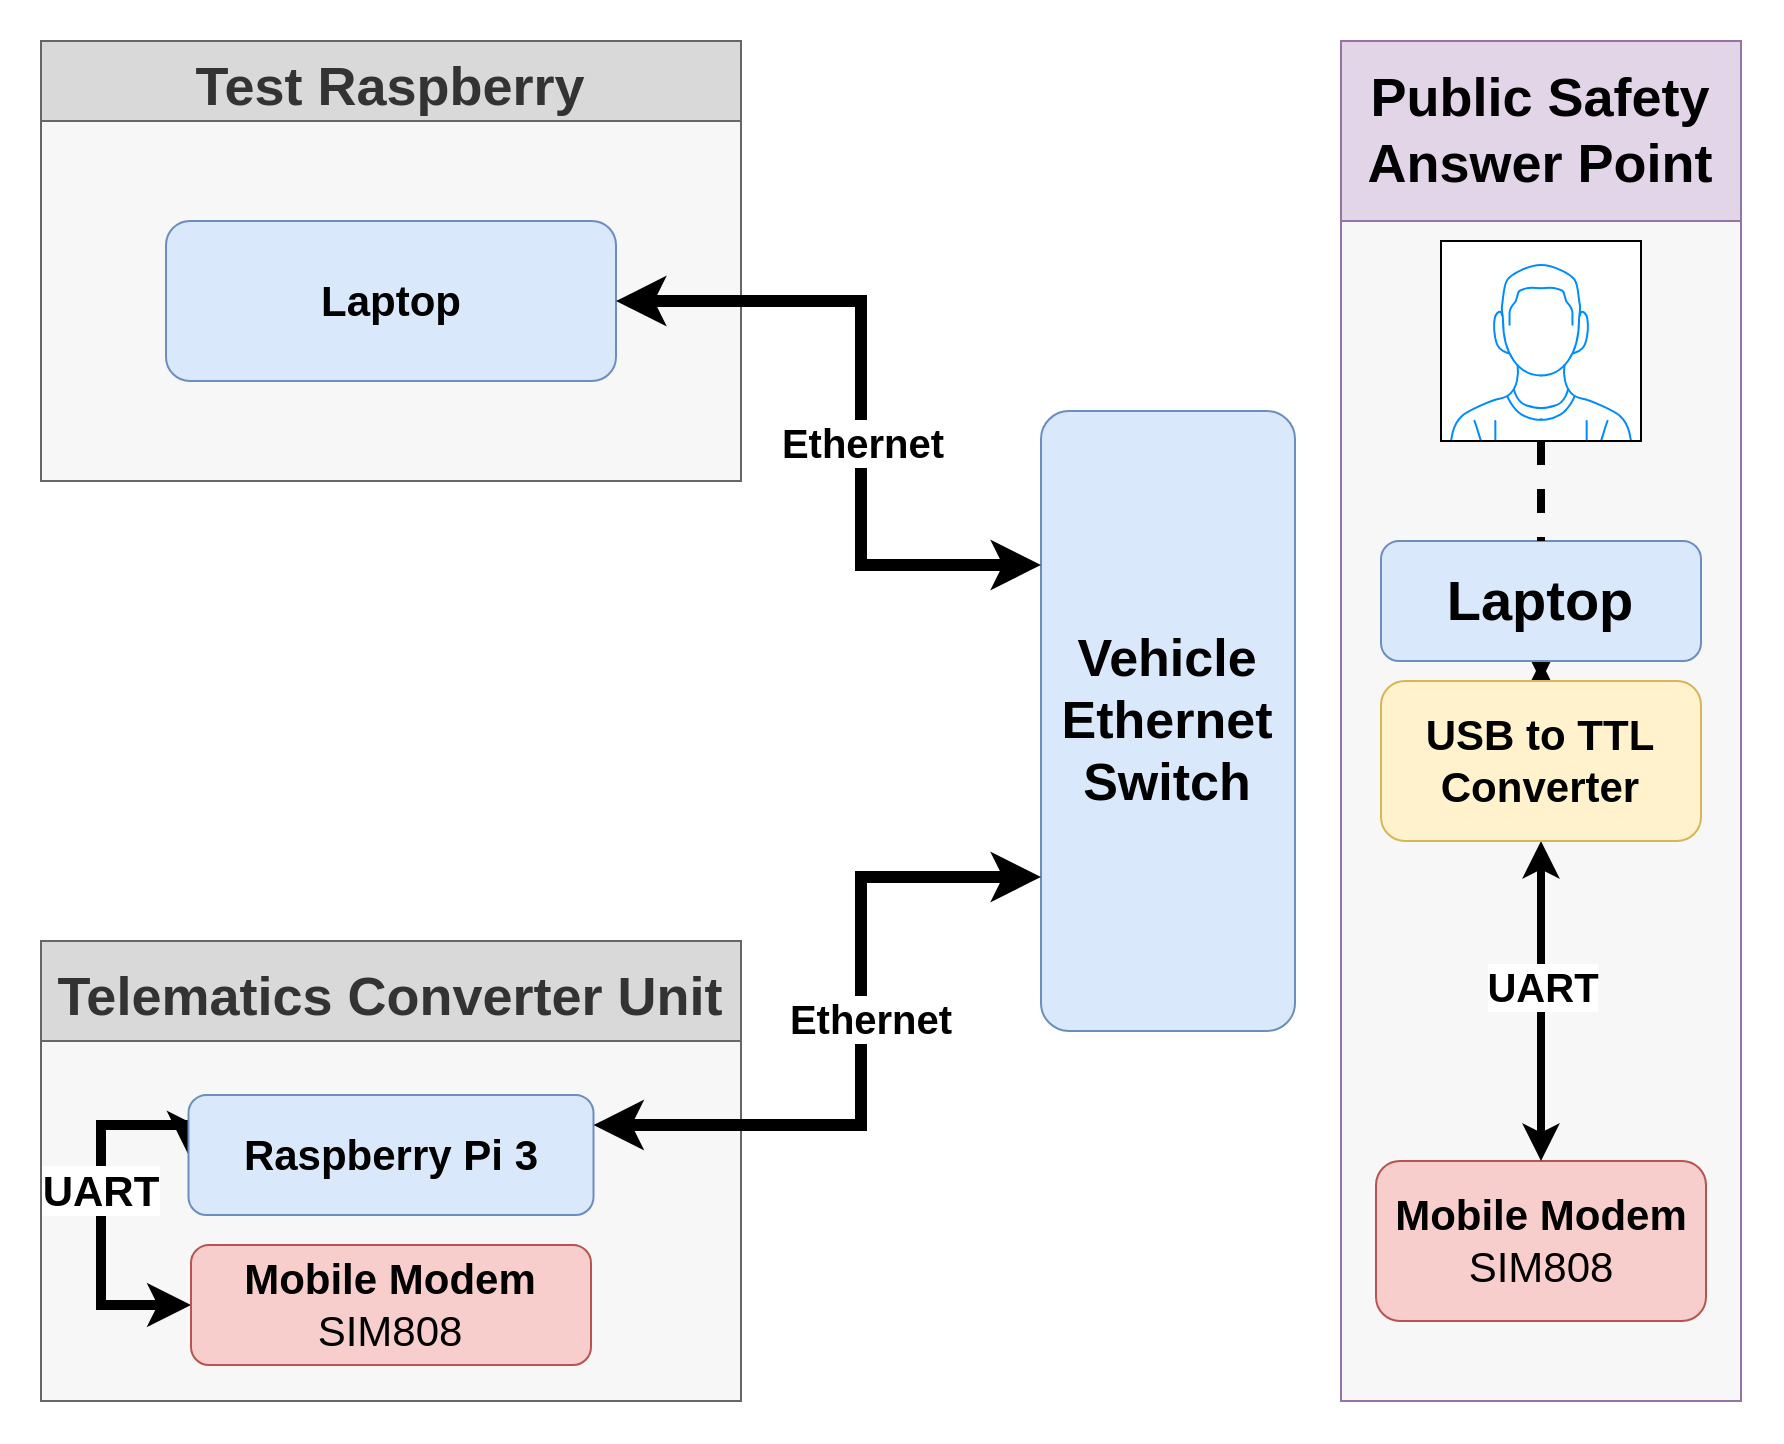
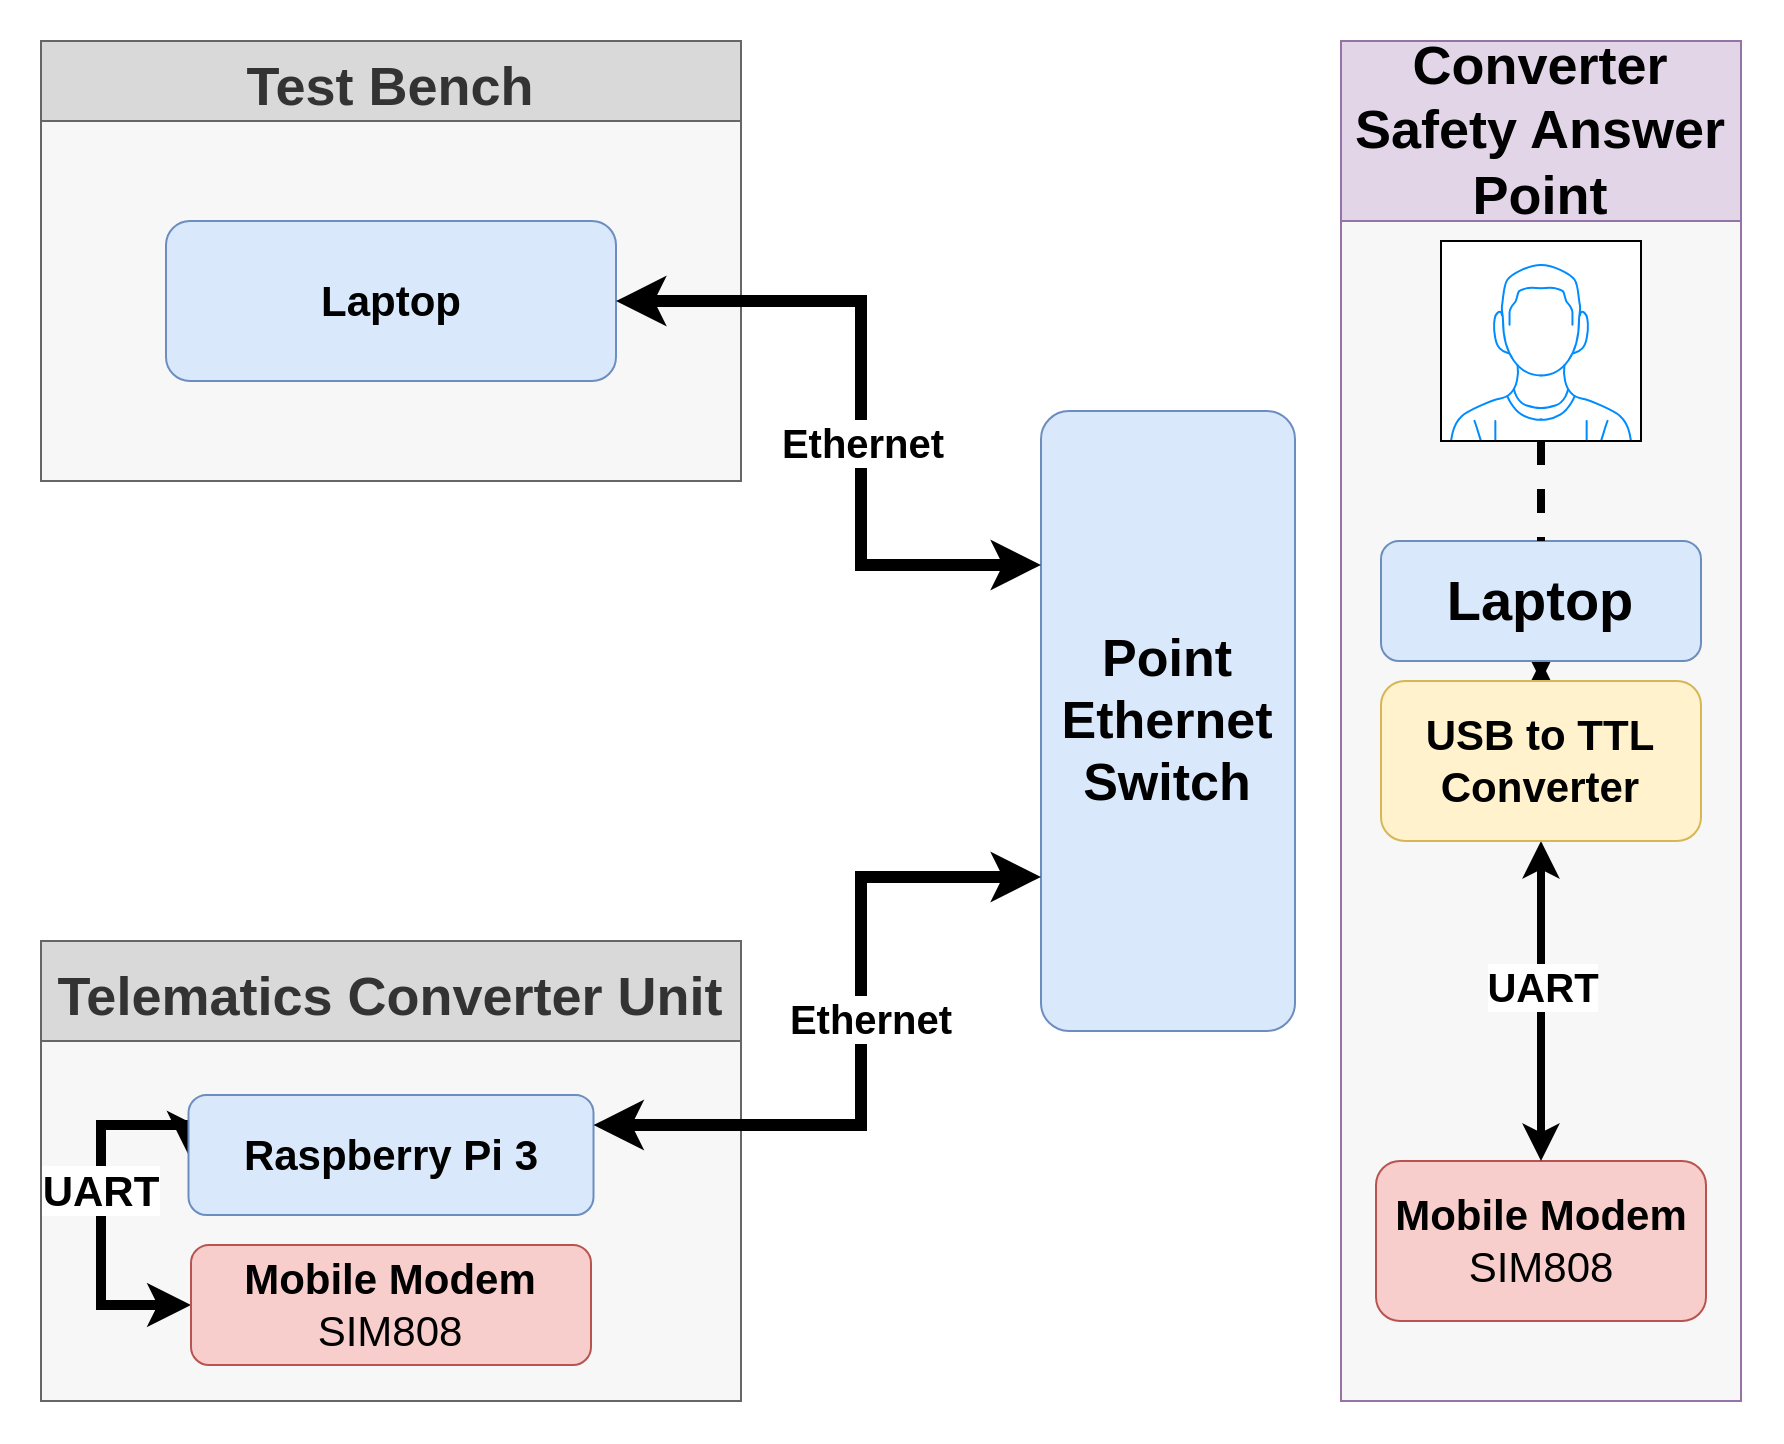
node "Test Raspberry": label "Test Raspberry" -> "Test Bench"
node "Public Safety Answer Point": label "Public Safety Answer Point" -> "Converter Safety Answer Point"
node "Vehicle Ethernet Switch": label "Vehicle Ethernet Switch" -> "Point Ethernet Switch"
